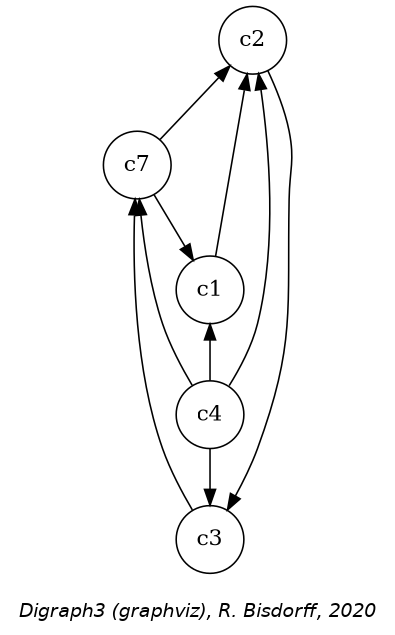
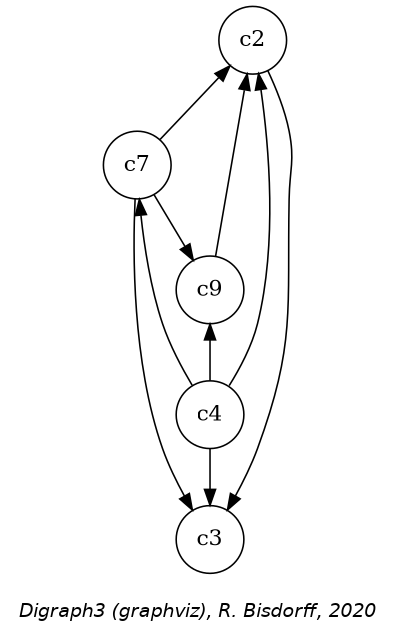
node "c1": label "c1" -> "c9"
edge "c3" -> "c7": reversed
